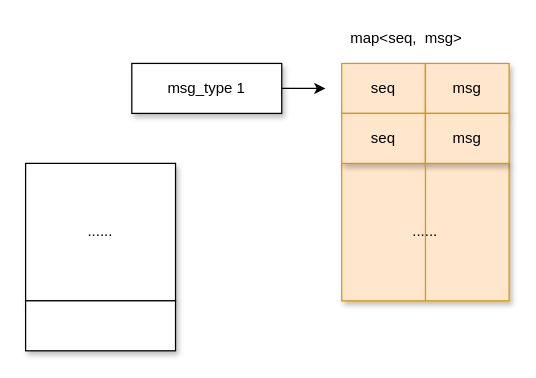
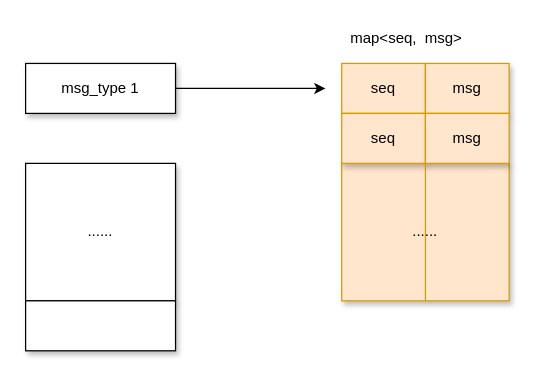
node "msg_type 1": moved (207, 88) -> (101, 88)
